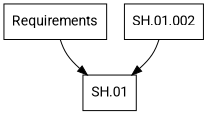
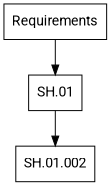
edge "SH.01.002" -> "SH.01": reversed
